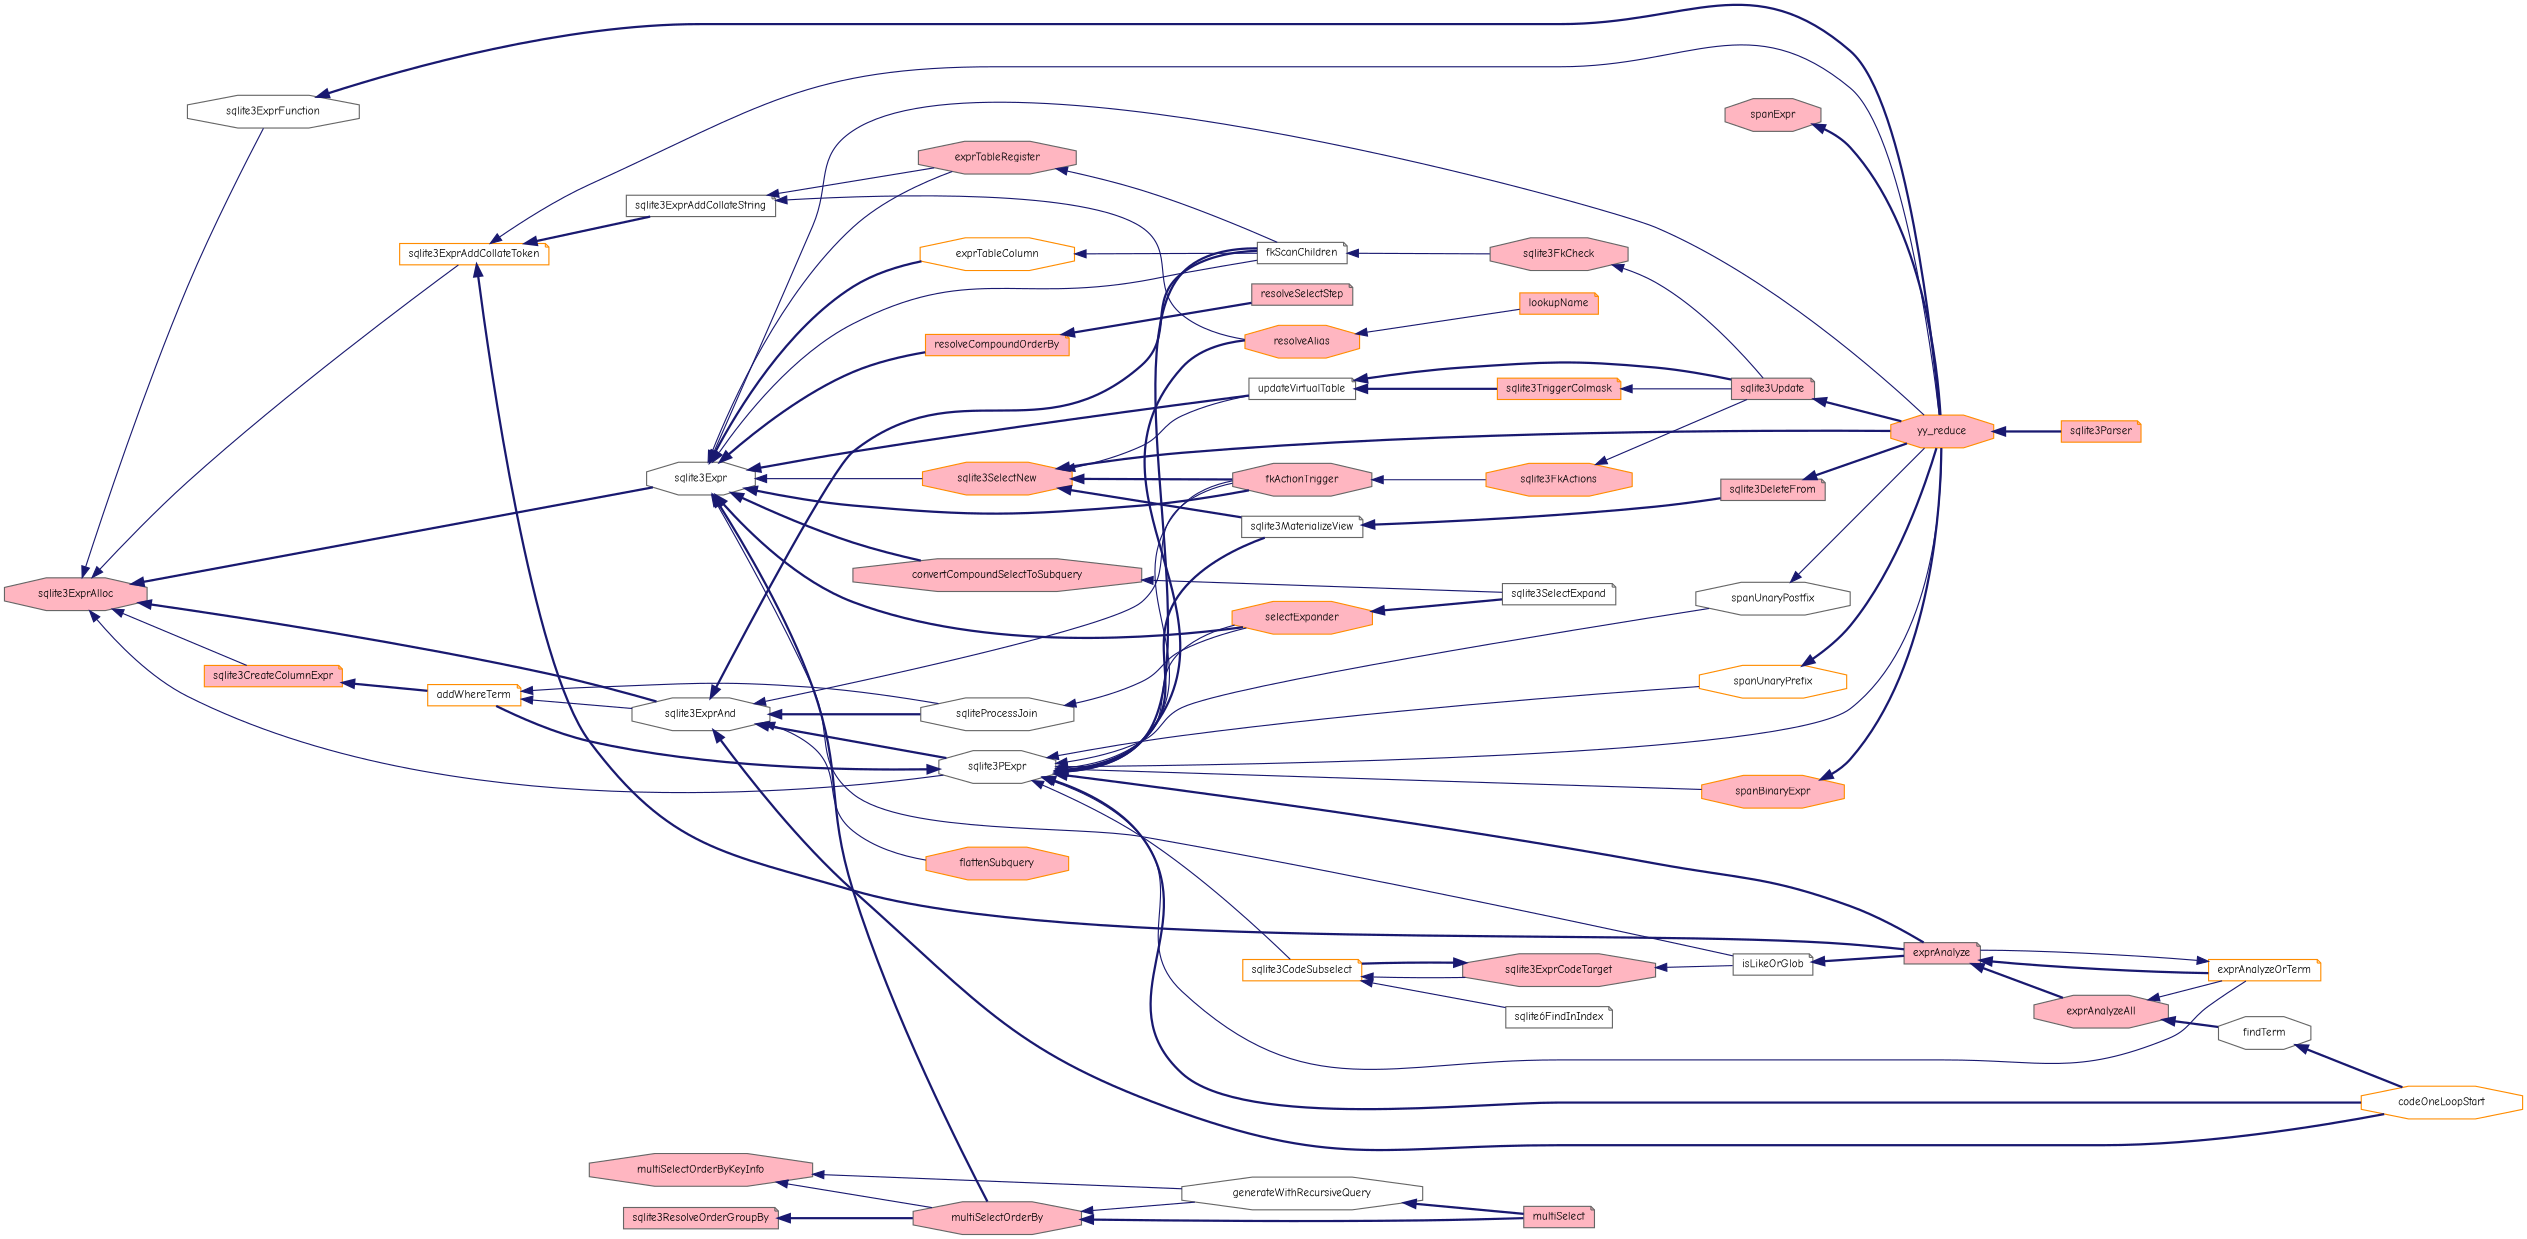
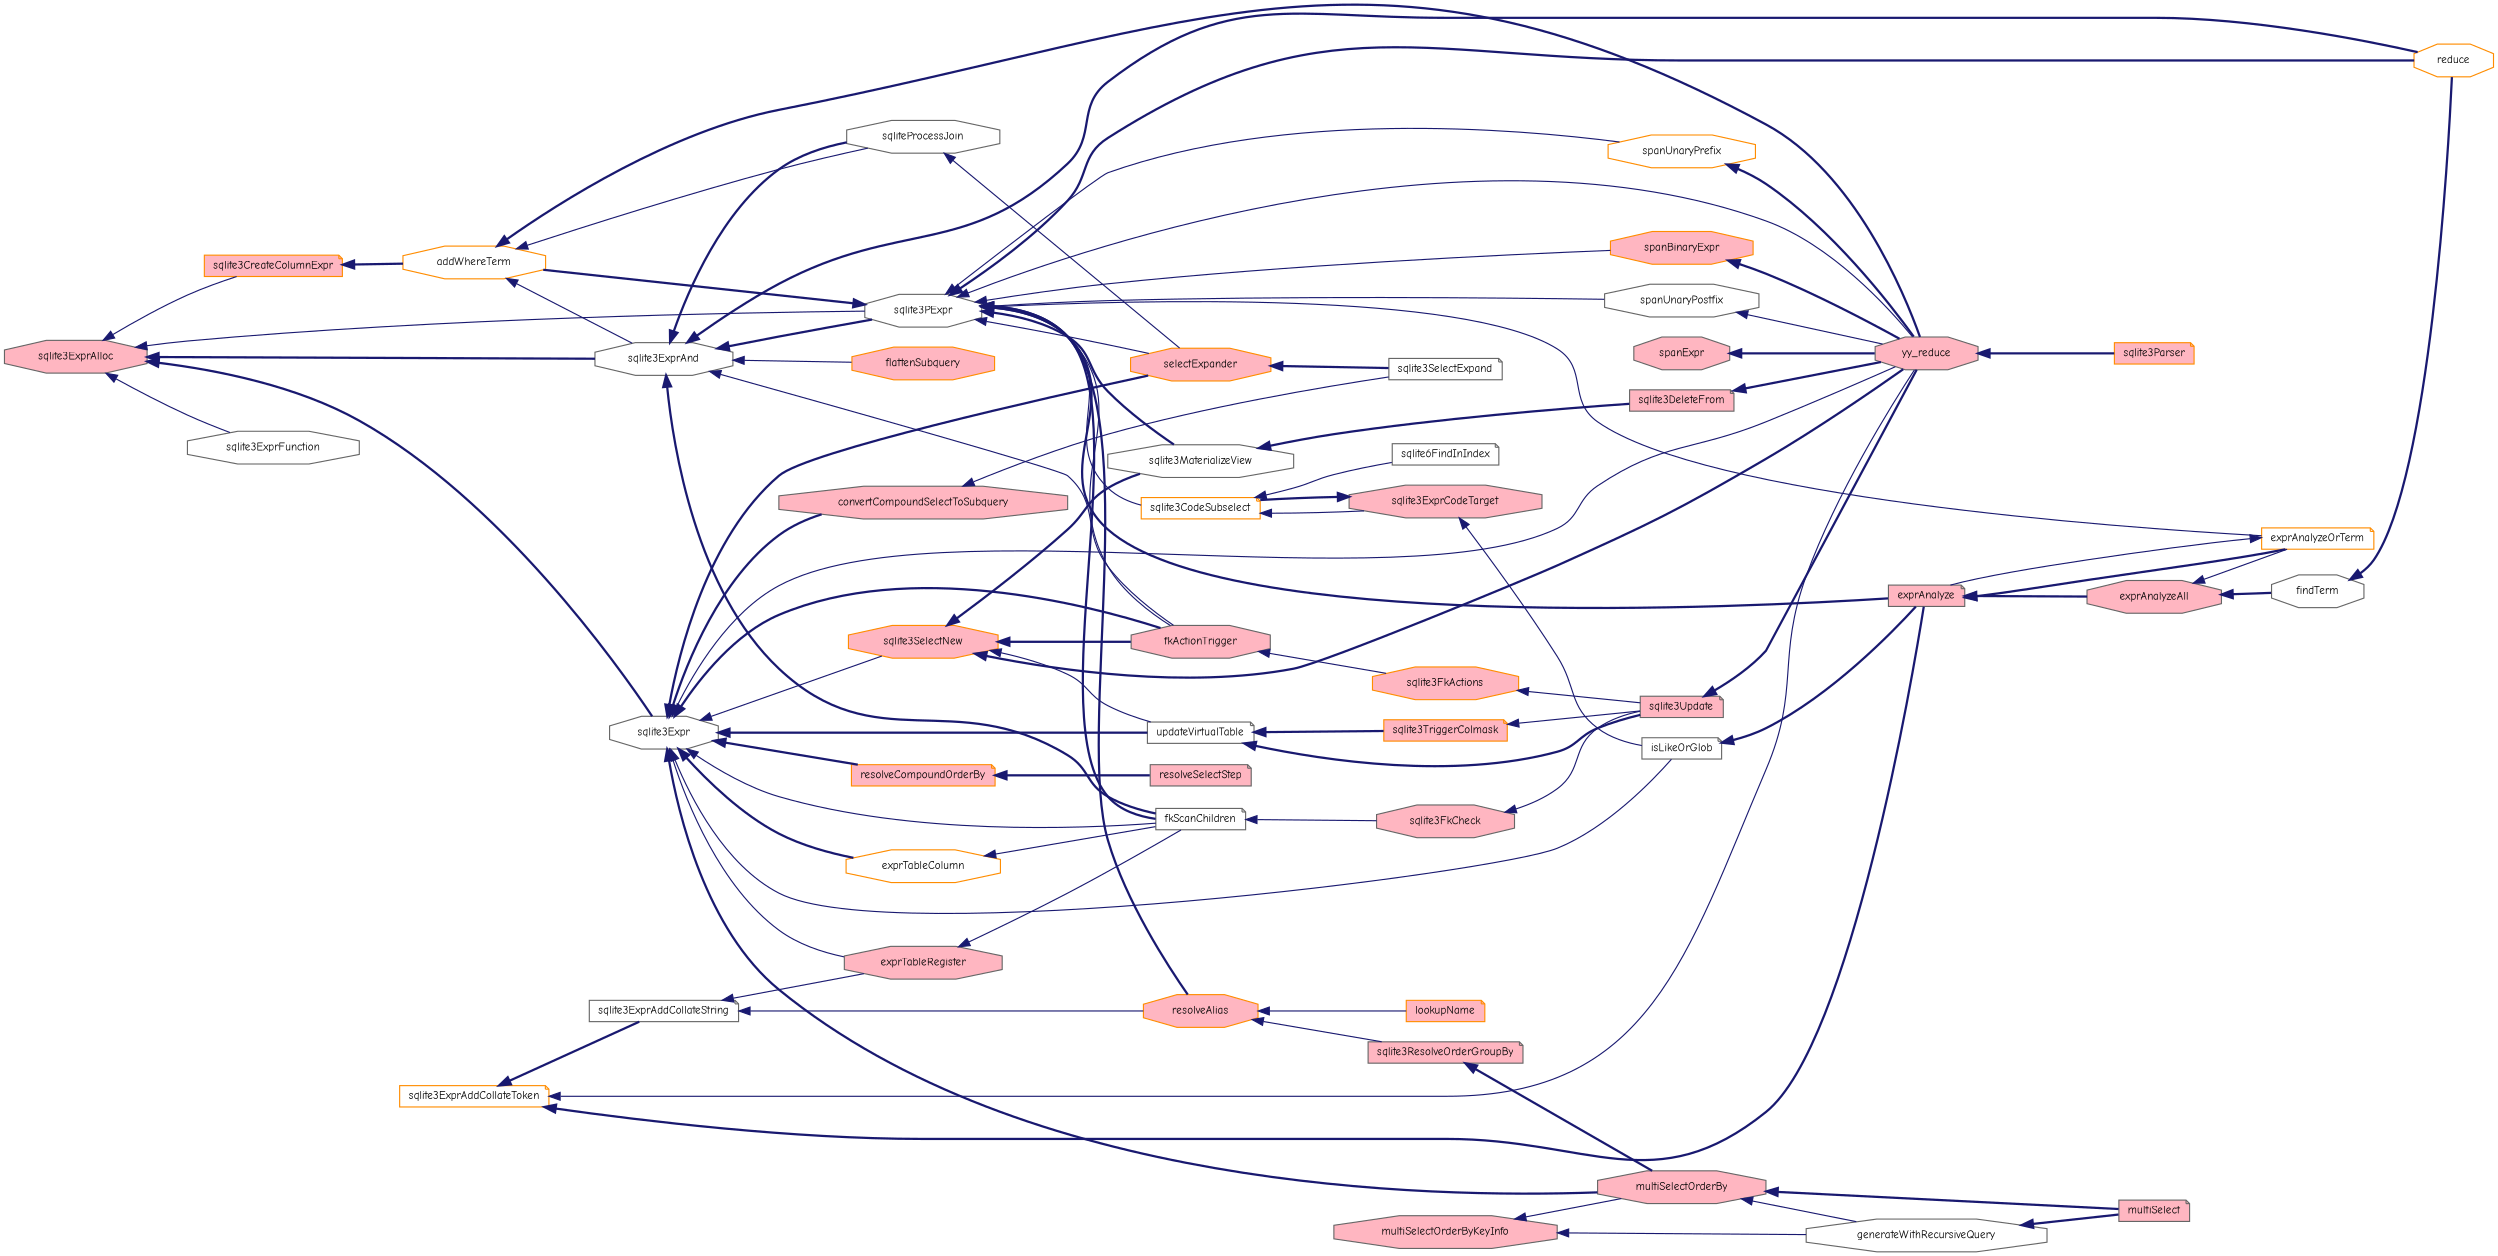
edge "yy_reduce" -> "sqlite3ExprFunction": now "yy_reduce" -> "addWhereTerm"
edge "sqlite3ExprAddCollateToken" -> "sqlite3ExprAlloc": removed
node "yy_reduce": color darkorange -> gray40
node "sqlite3MaterializeView": shape note -> octagon
node "addWhereTerm": shape note -> octagon
edge "sqlite3ResolveOrderGroupBy" -> "resolveAlias": added
node "codeOneLoopStart": label "codeOneLoopStart" -> "reduce"
